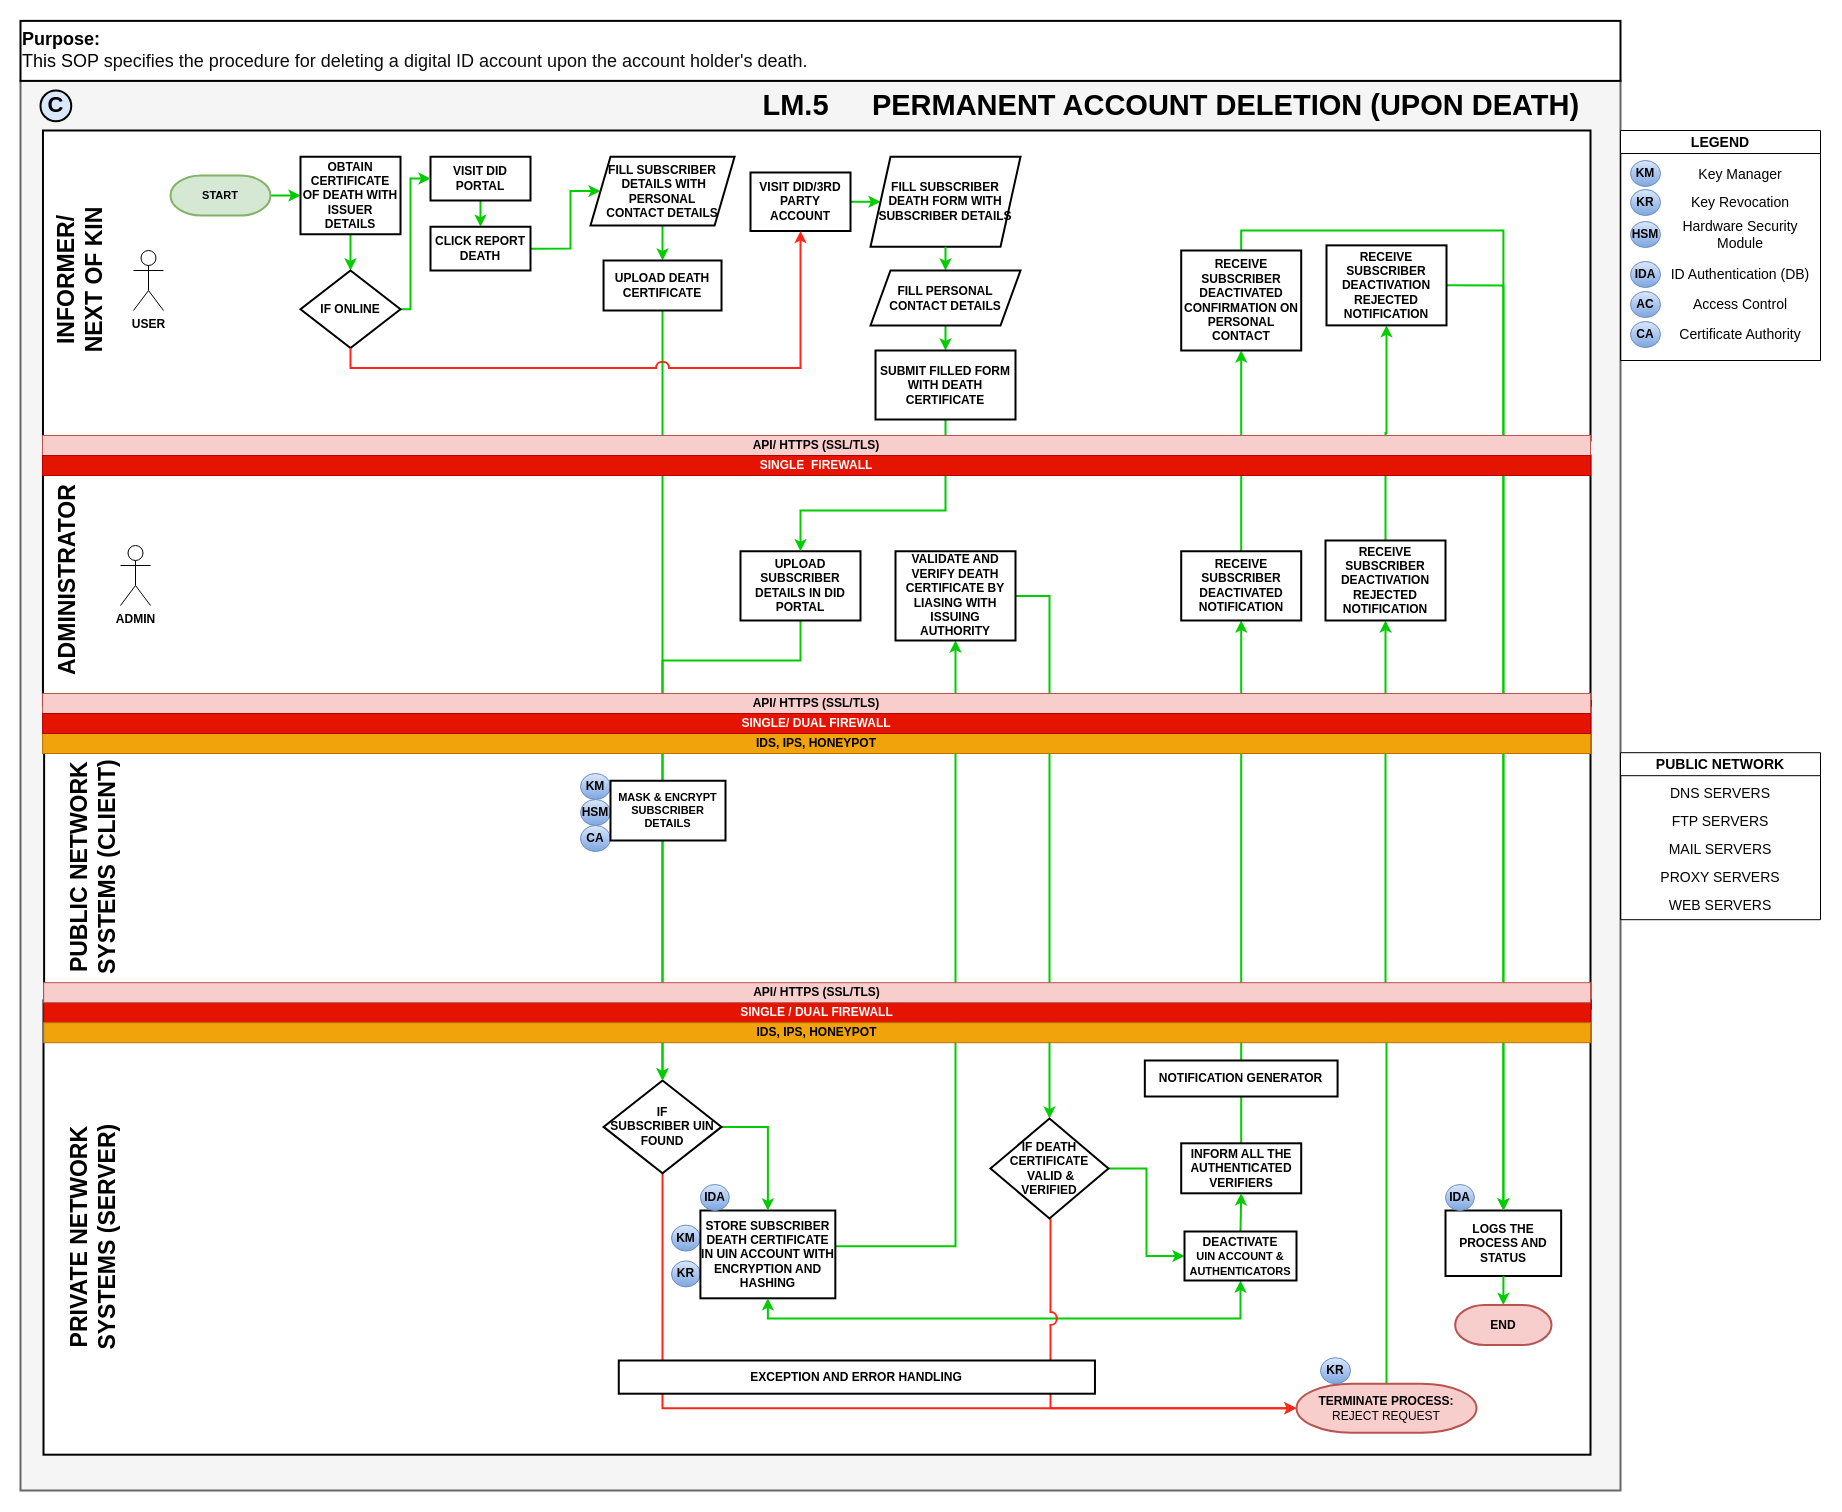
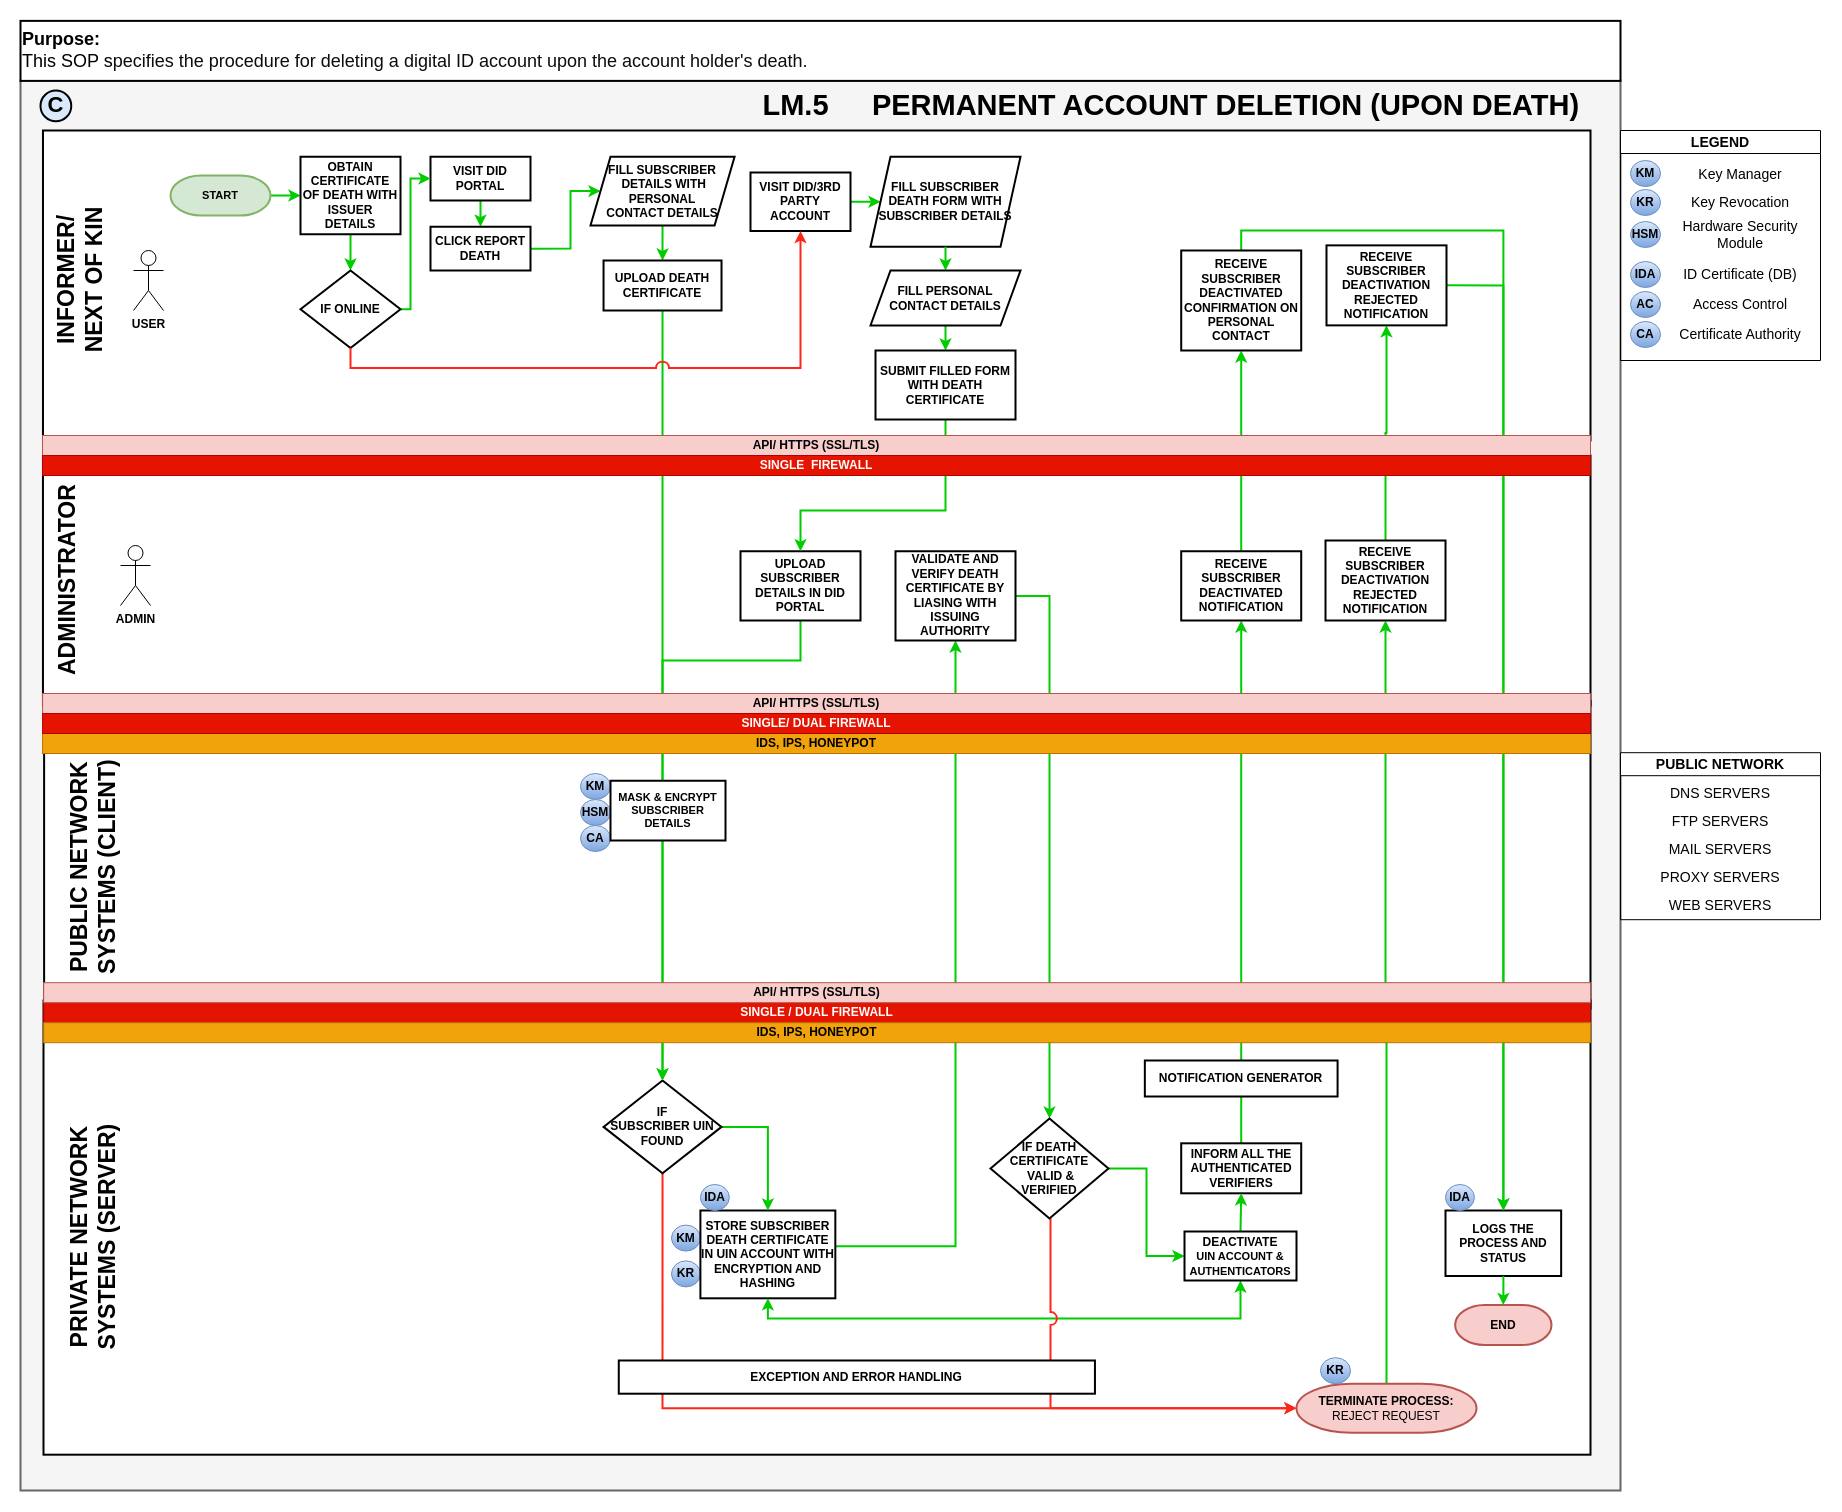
node "ID Authentication (DB)": label "ID Authentication (DB)" -> "ID Certificate (DB)"
